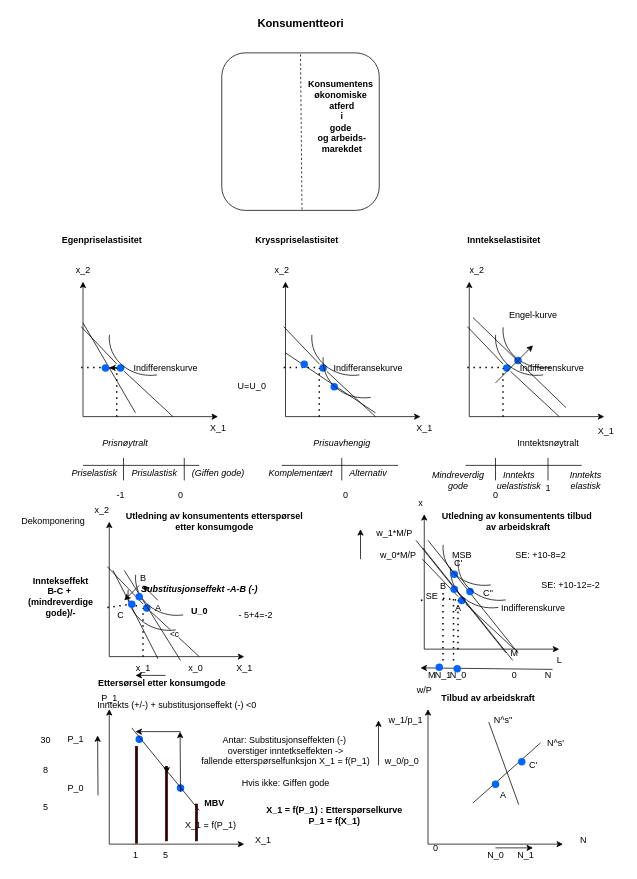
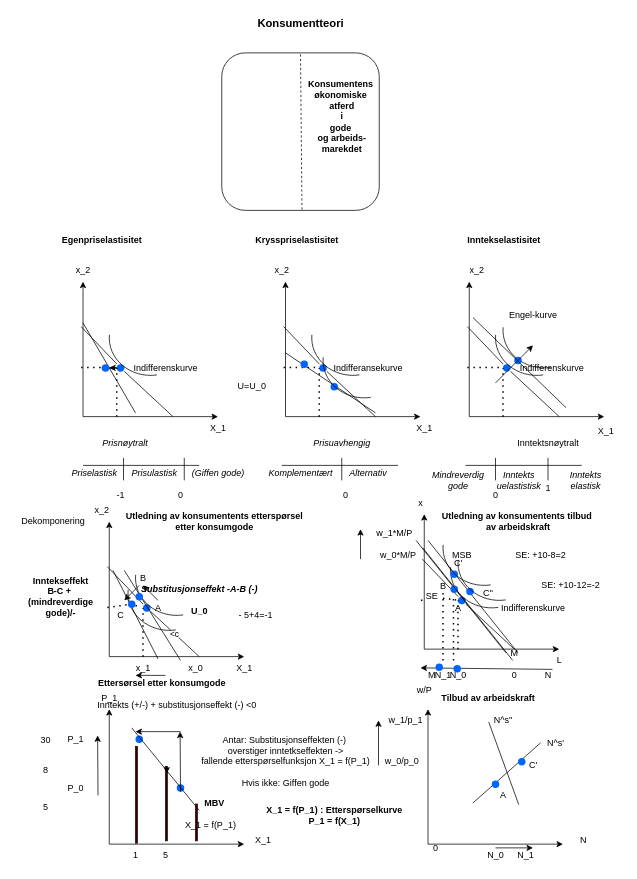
node "- 5+4=-2": label "- 5+4=-2" -> "- 5+4=-1"
